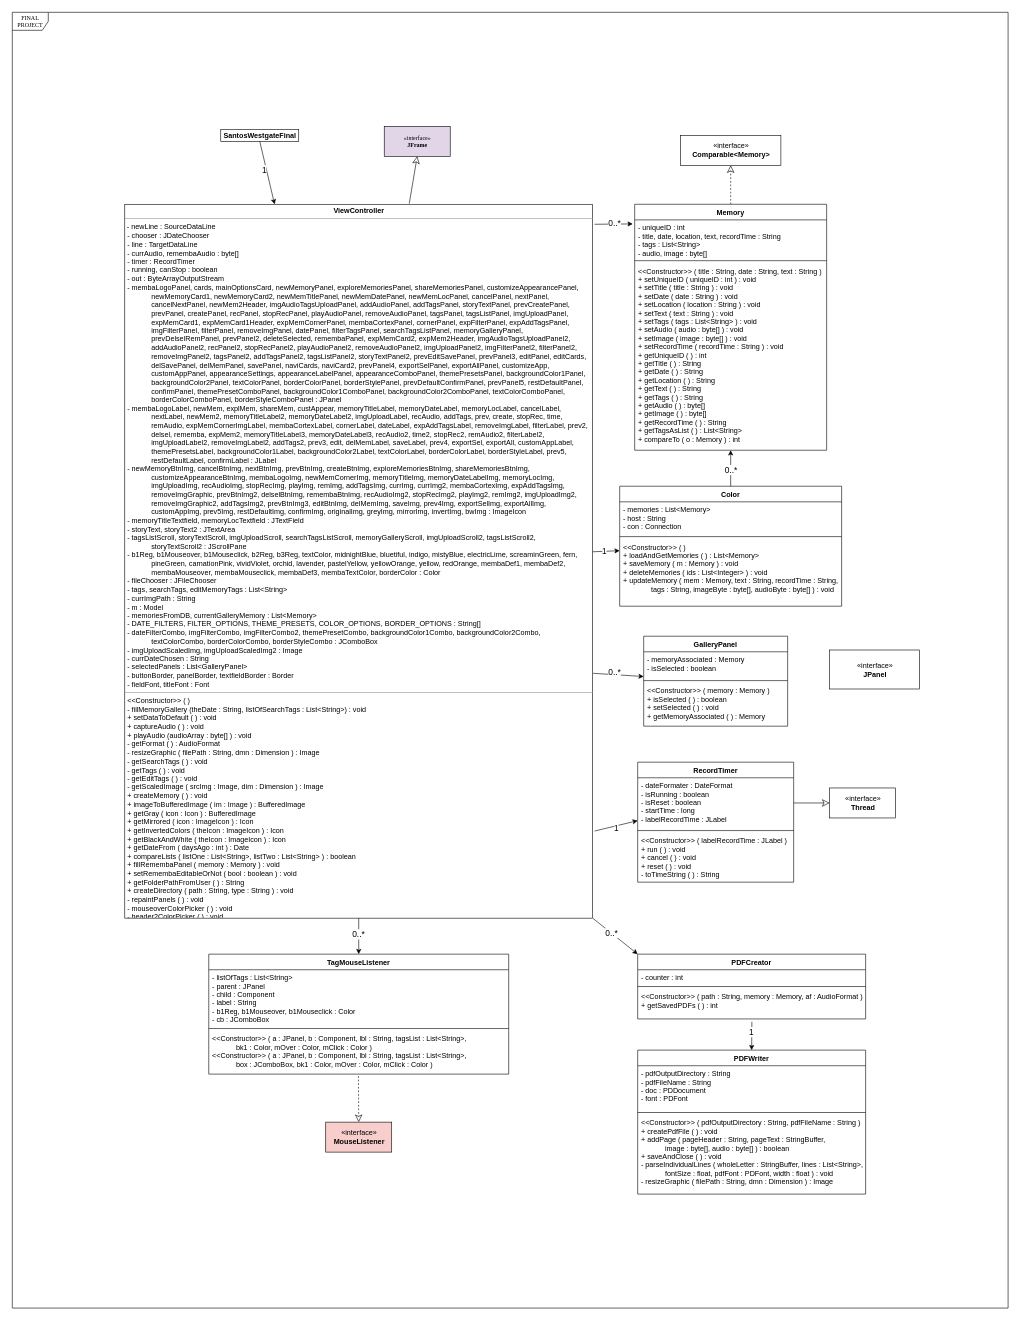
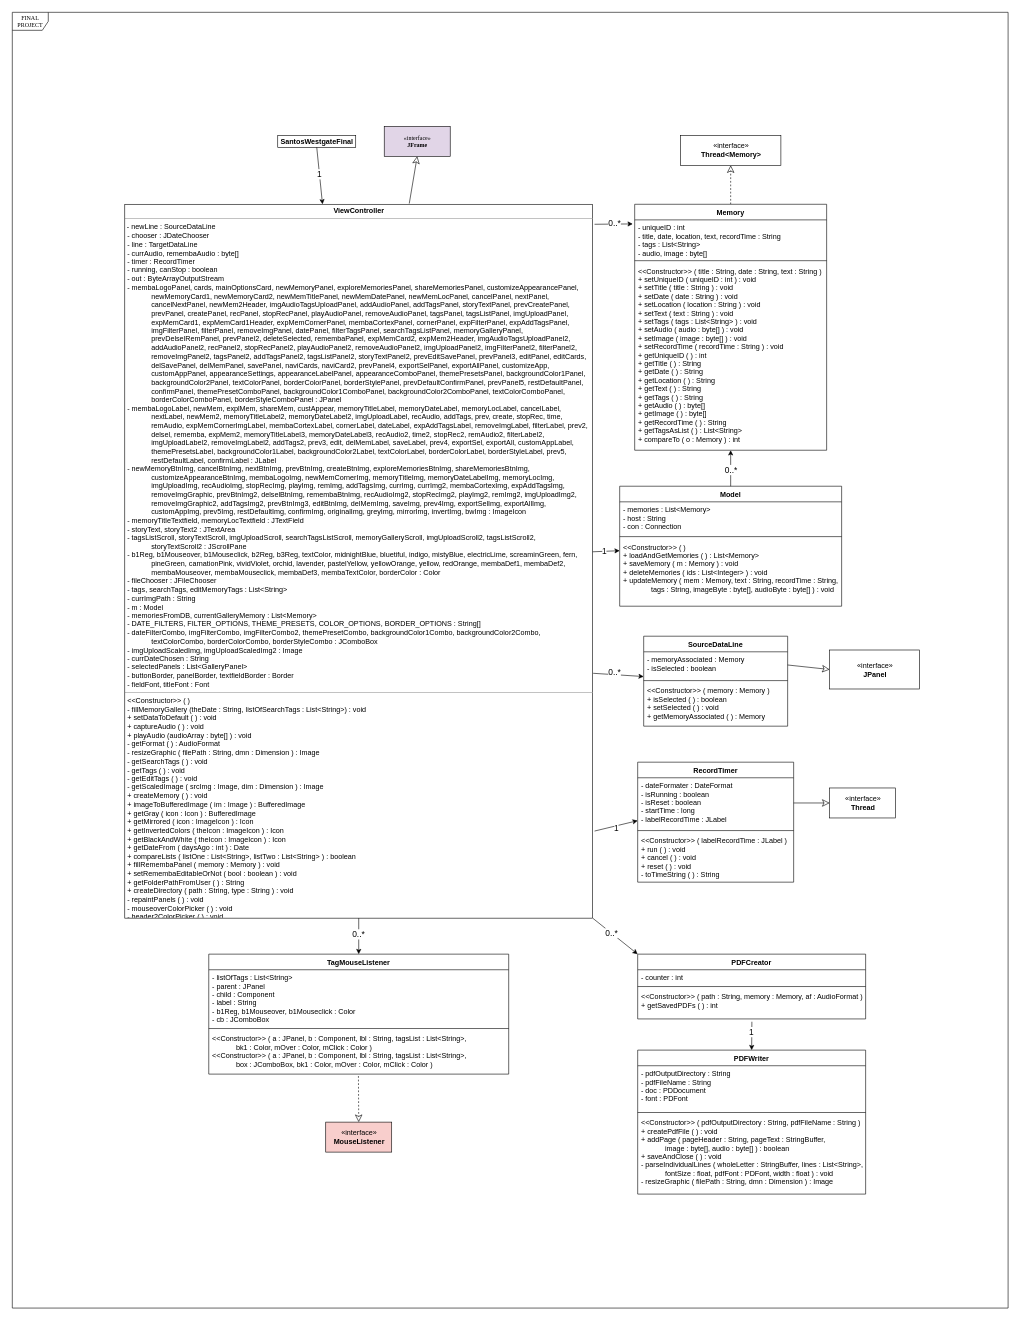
node "SantosWestgateFinal": moved (260, 135) -> (317, 141)
node "«interface» Comparable<Memory>": label "«interface» Comparable<Memory>" -> "«interface» Thread<Memory>"
node "Color": label "Color" -> "Model"
node "GalleryPanel": label "GalleryPanel" -> "SourceDataLine"
edge "- memoryAssociated : Memory - isSelected : boolean" -> "«interface» JPanel": added
